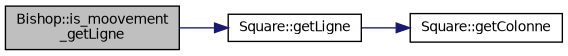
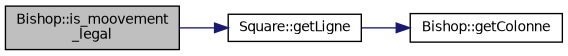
node "Bishop::is_moovement _getLigne": label "Bishop::is_moovement _getLigne" -> "Bishop::is_moovement _legal"
node "Square::getColonne": label "Square::getColonne" -> "Bishop::getColonne"
